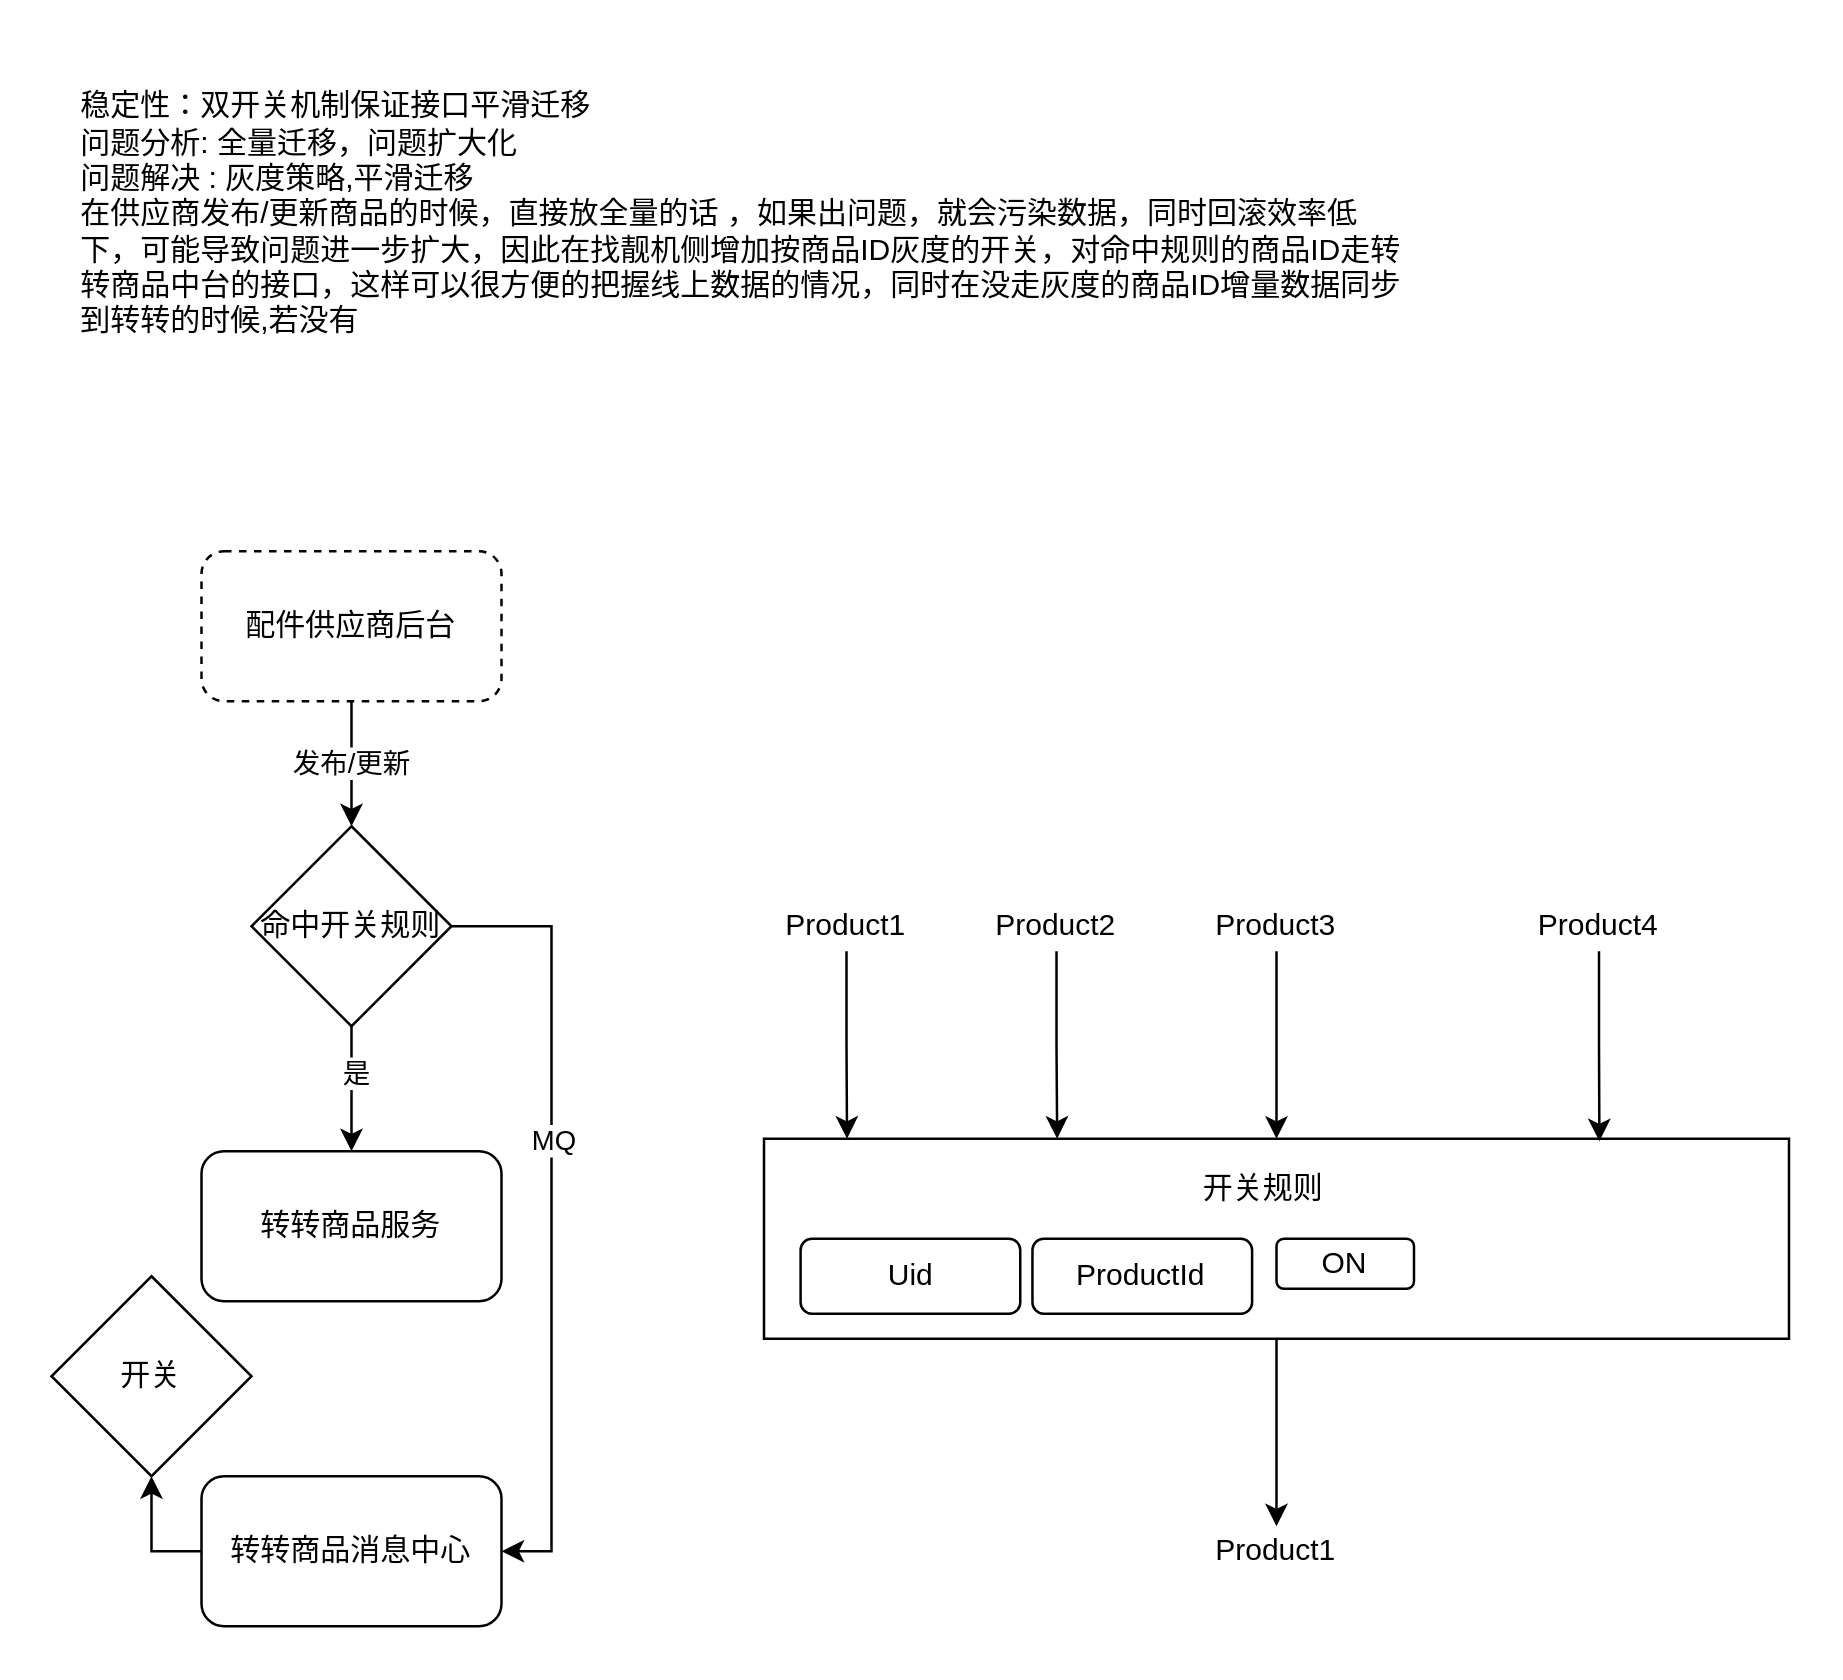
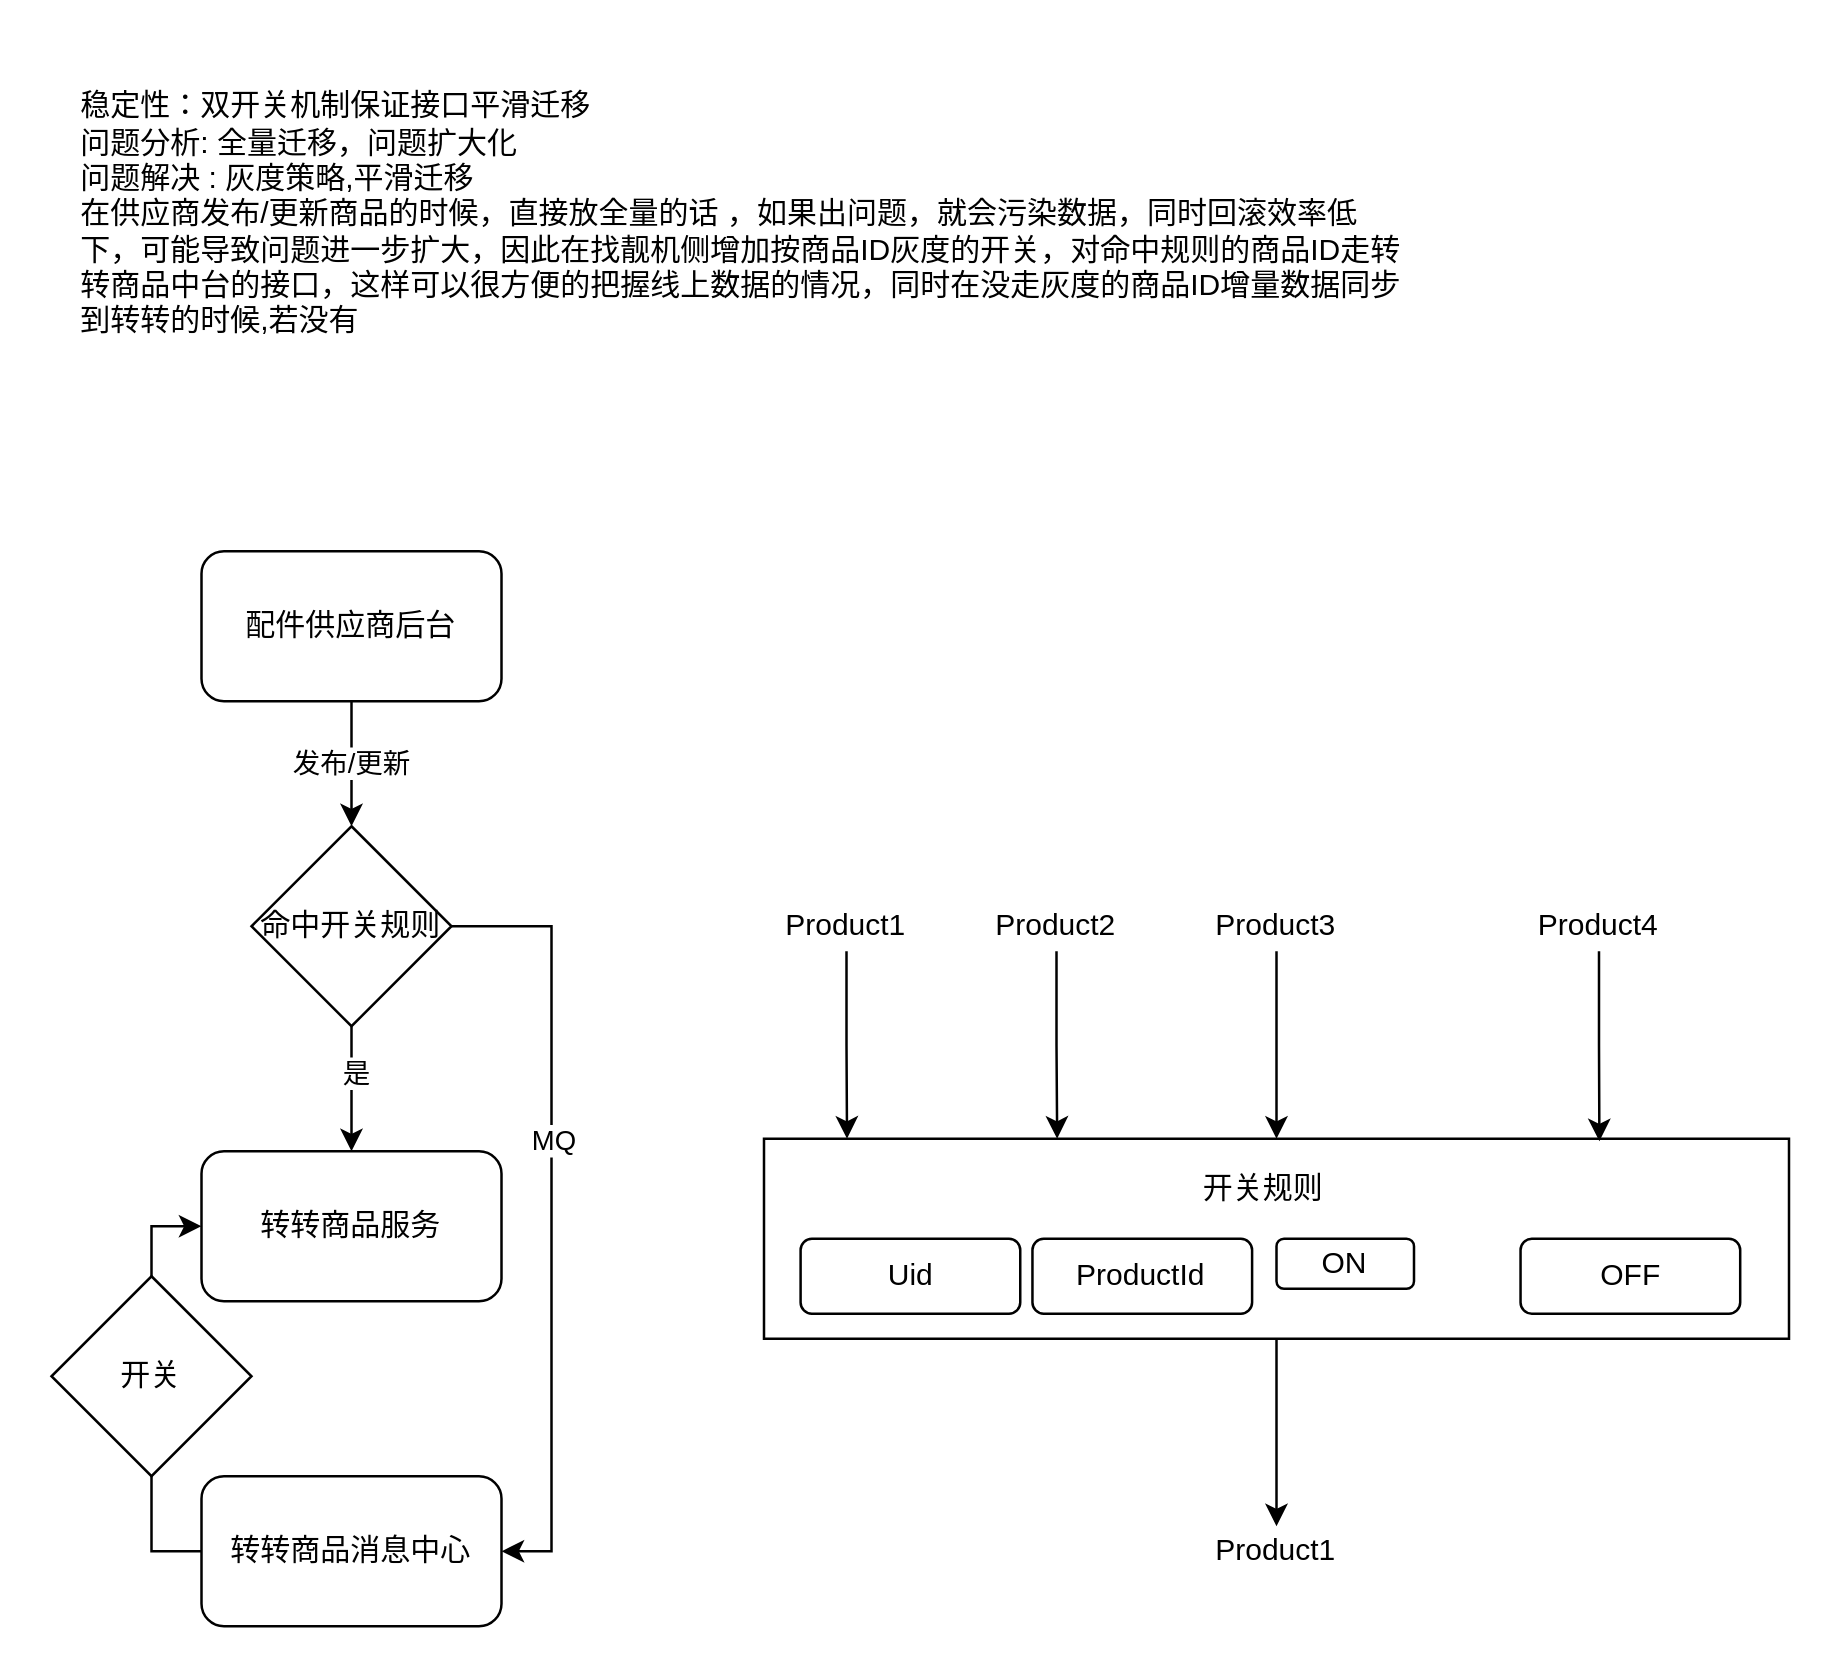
node "配件供应商后台": style dashed -> solid
node "OFF": added
edge "转转商品消息中心" -> "开关": now "转转商品消息中心" -> "转转商品服务"
